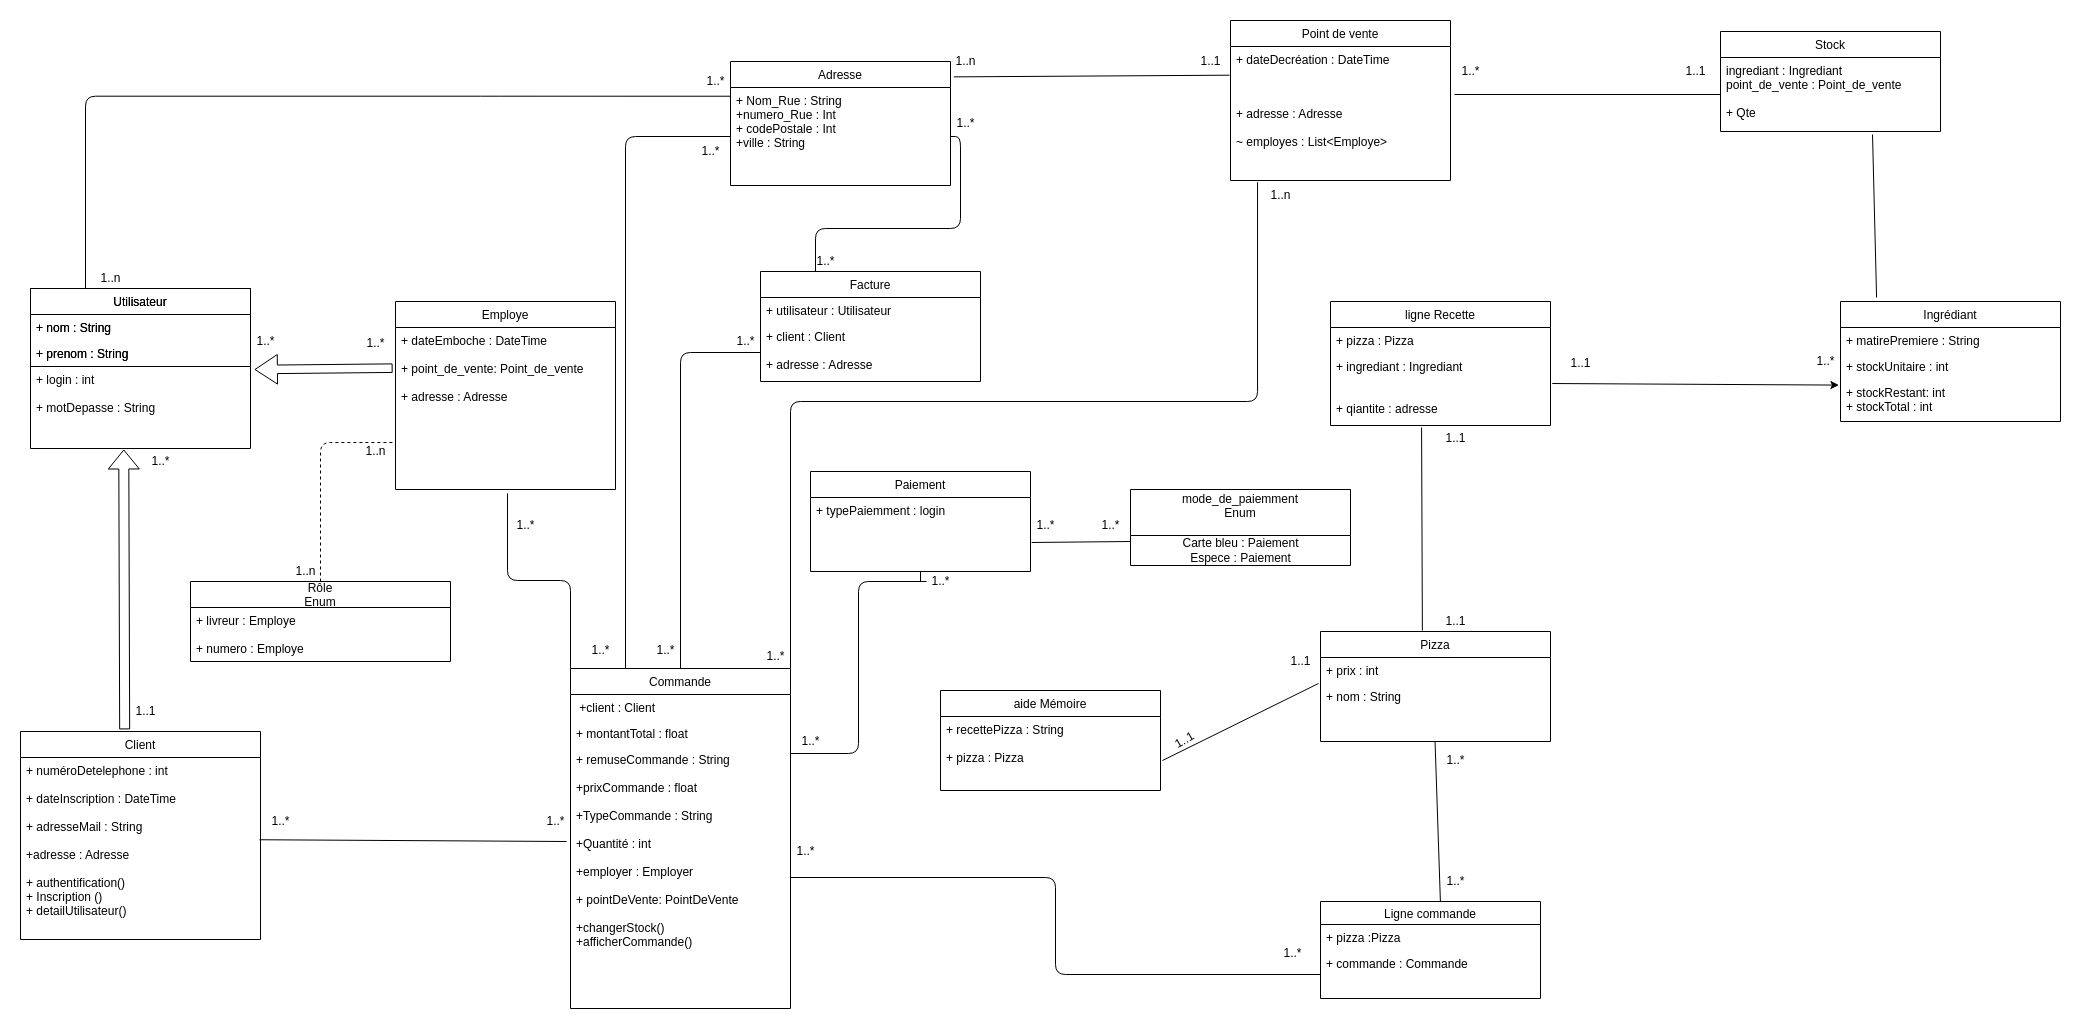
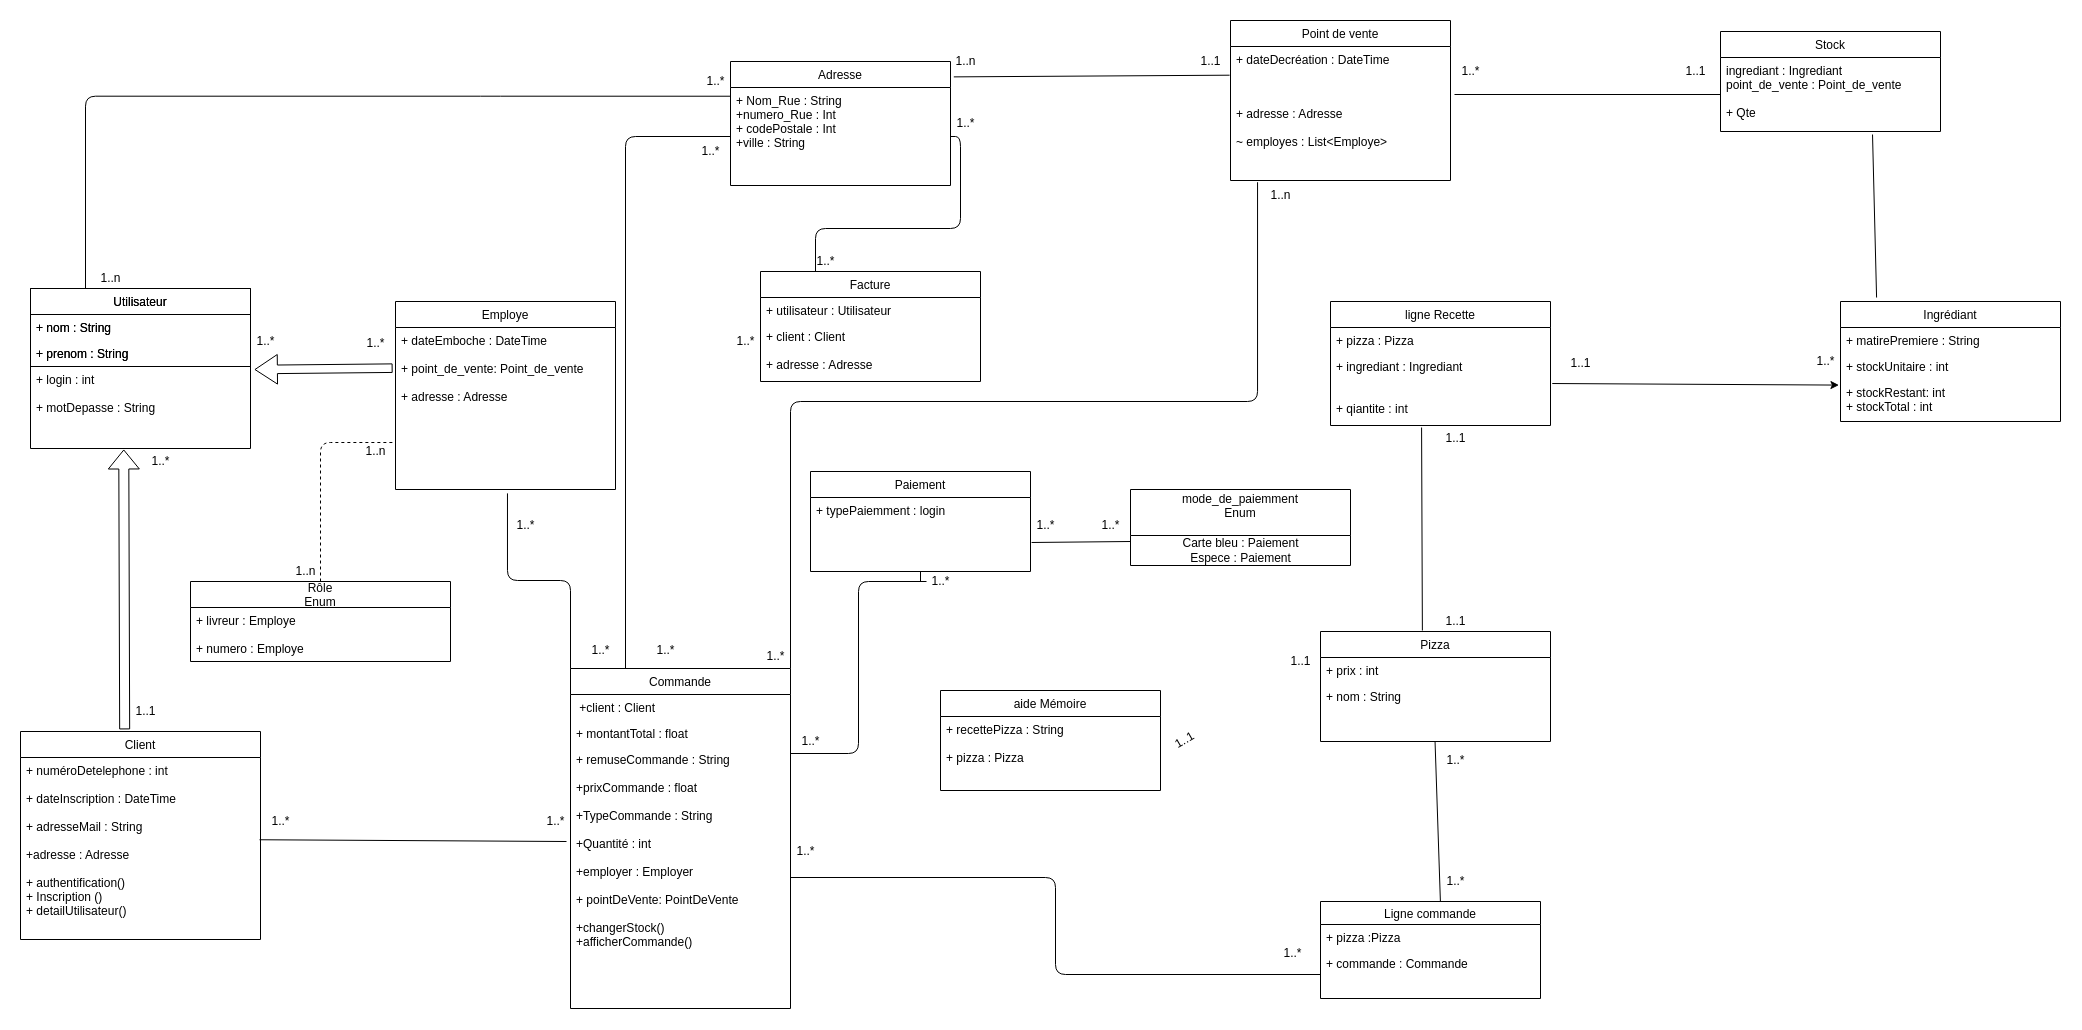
node "+ ingrediant : Ingrediant + qiantite : adresse": label "+ ingrediant : Ingrediant + qiantite : adresse" -> "+ ingrediant : Ingrediant + qiantite : int"
edge "+ client : Client + adresse : Adresse" -- "Commande": removed
edge "+ prix : int" -- "+ recettePizza : String + pizza : Pizza": removed
